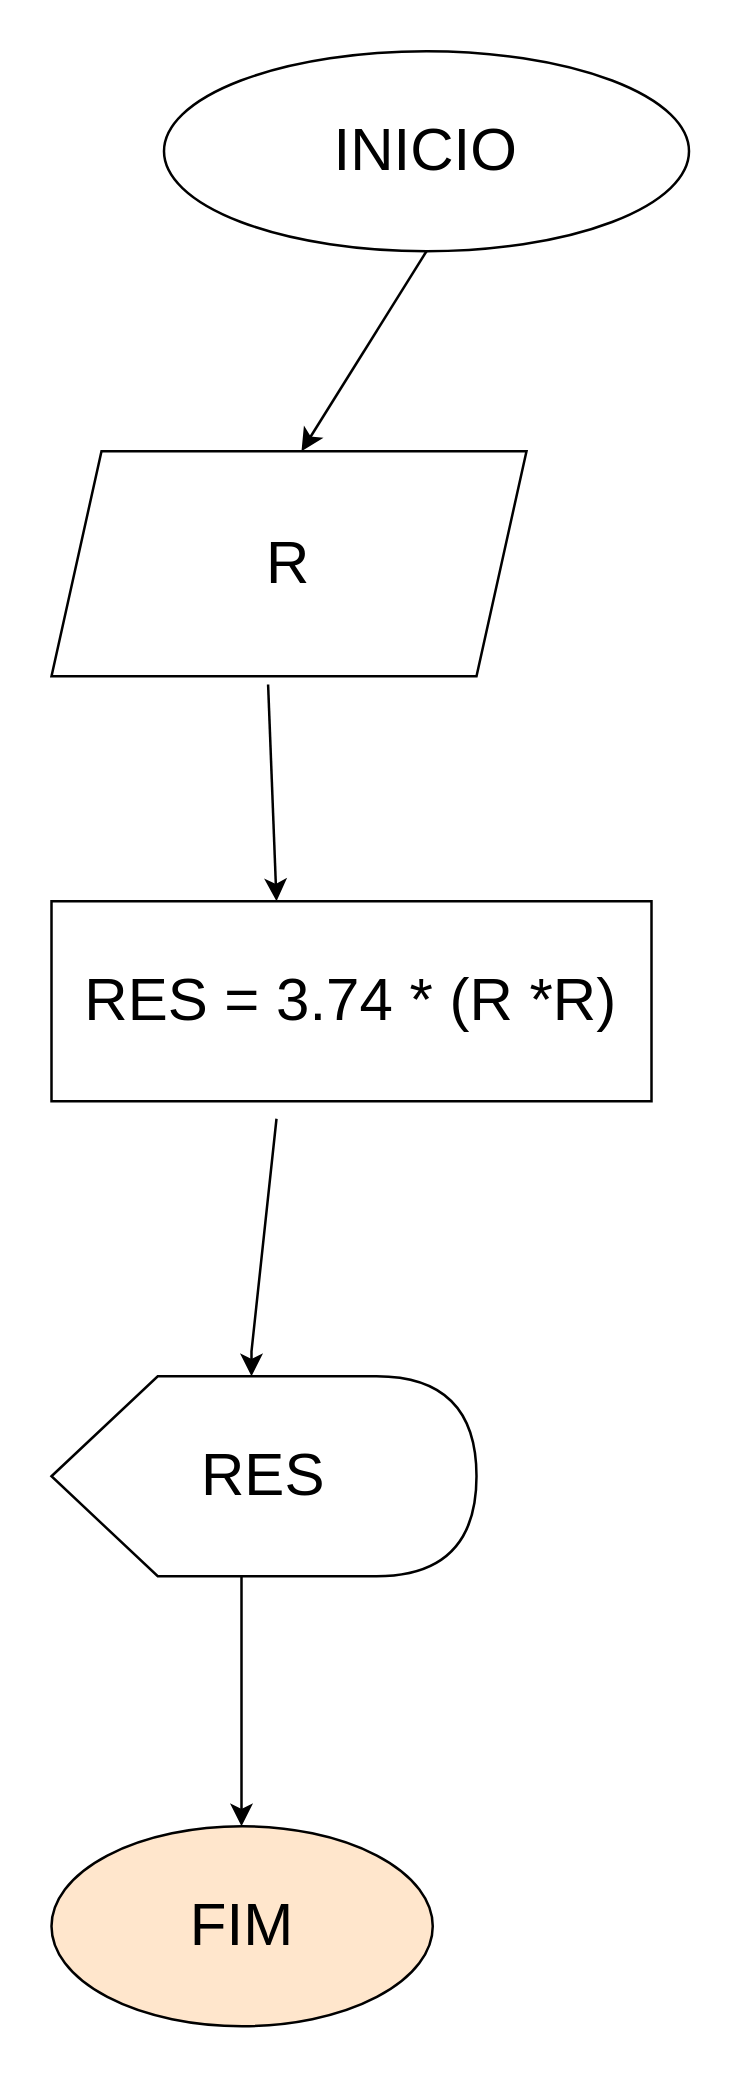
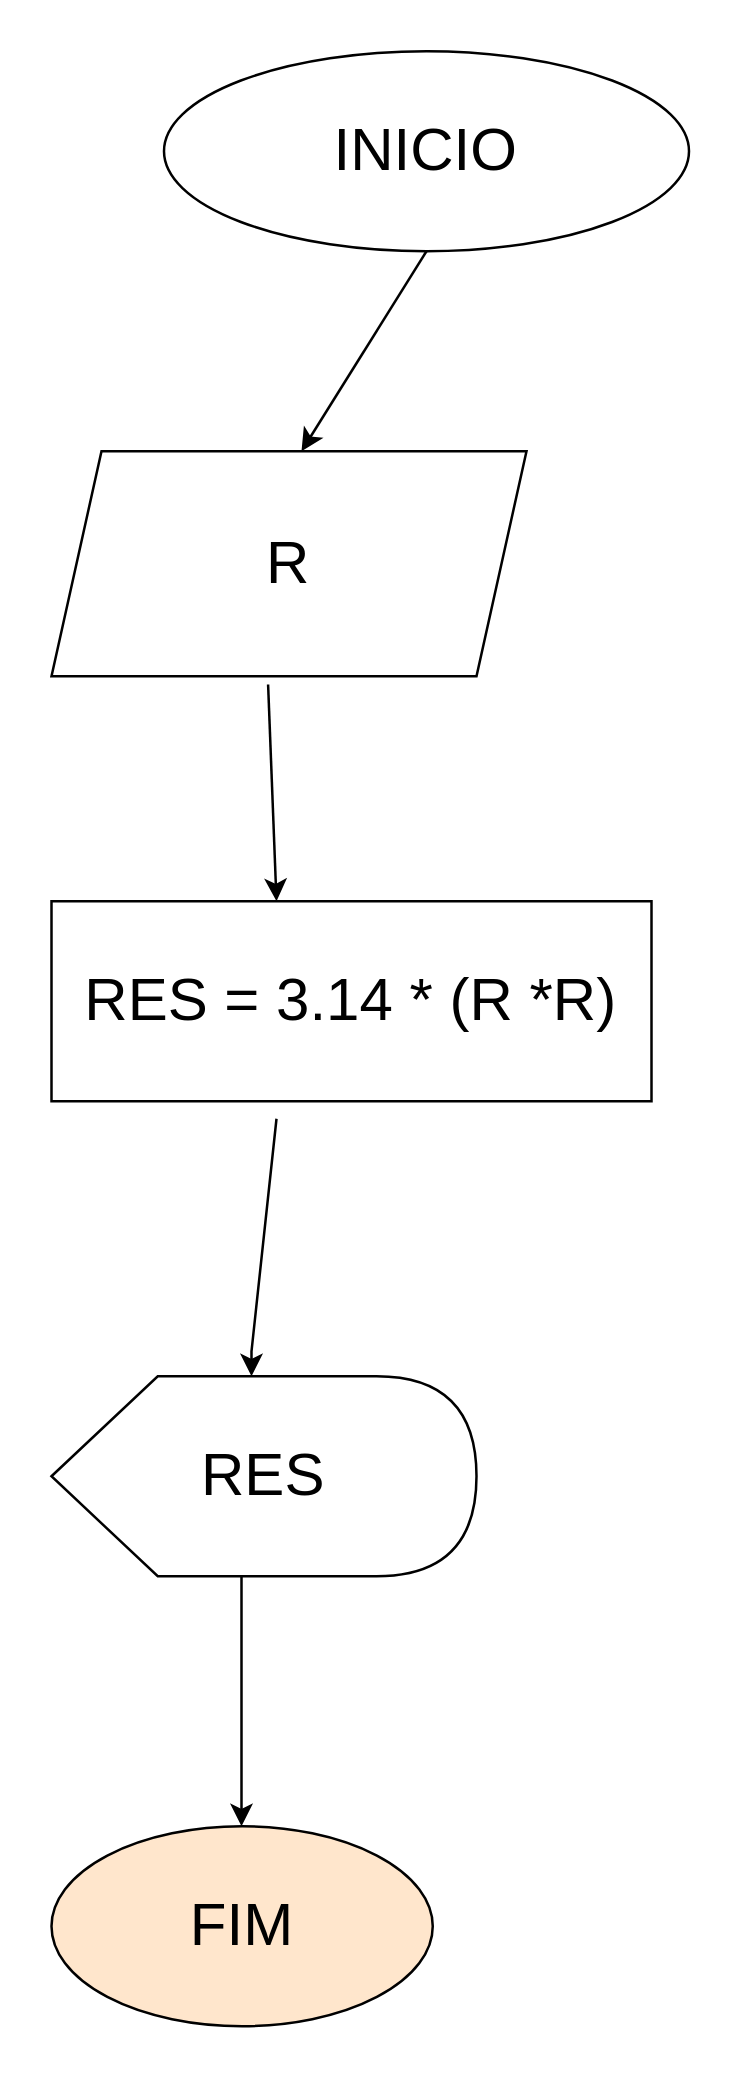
node "RES = 3.74 * (R *R)": label "RES = 3.74 * (R *R)" -> "RES = 3.14 * (R *R)"
